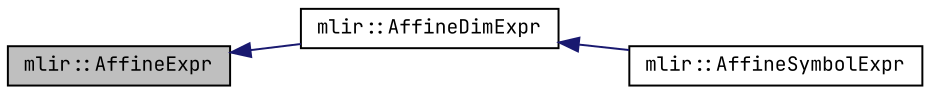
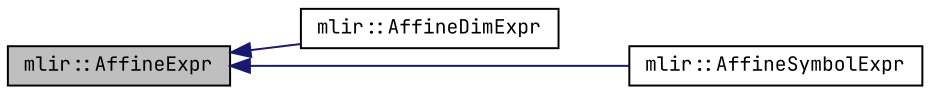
edge "mlir::AffineSymbolExpr" -> "mlir::AffineDimExpr": now "mlir::AffineSymbolExpr" -> "mlir::AffineExpr"
